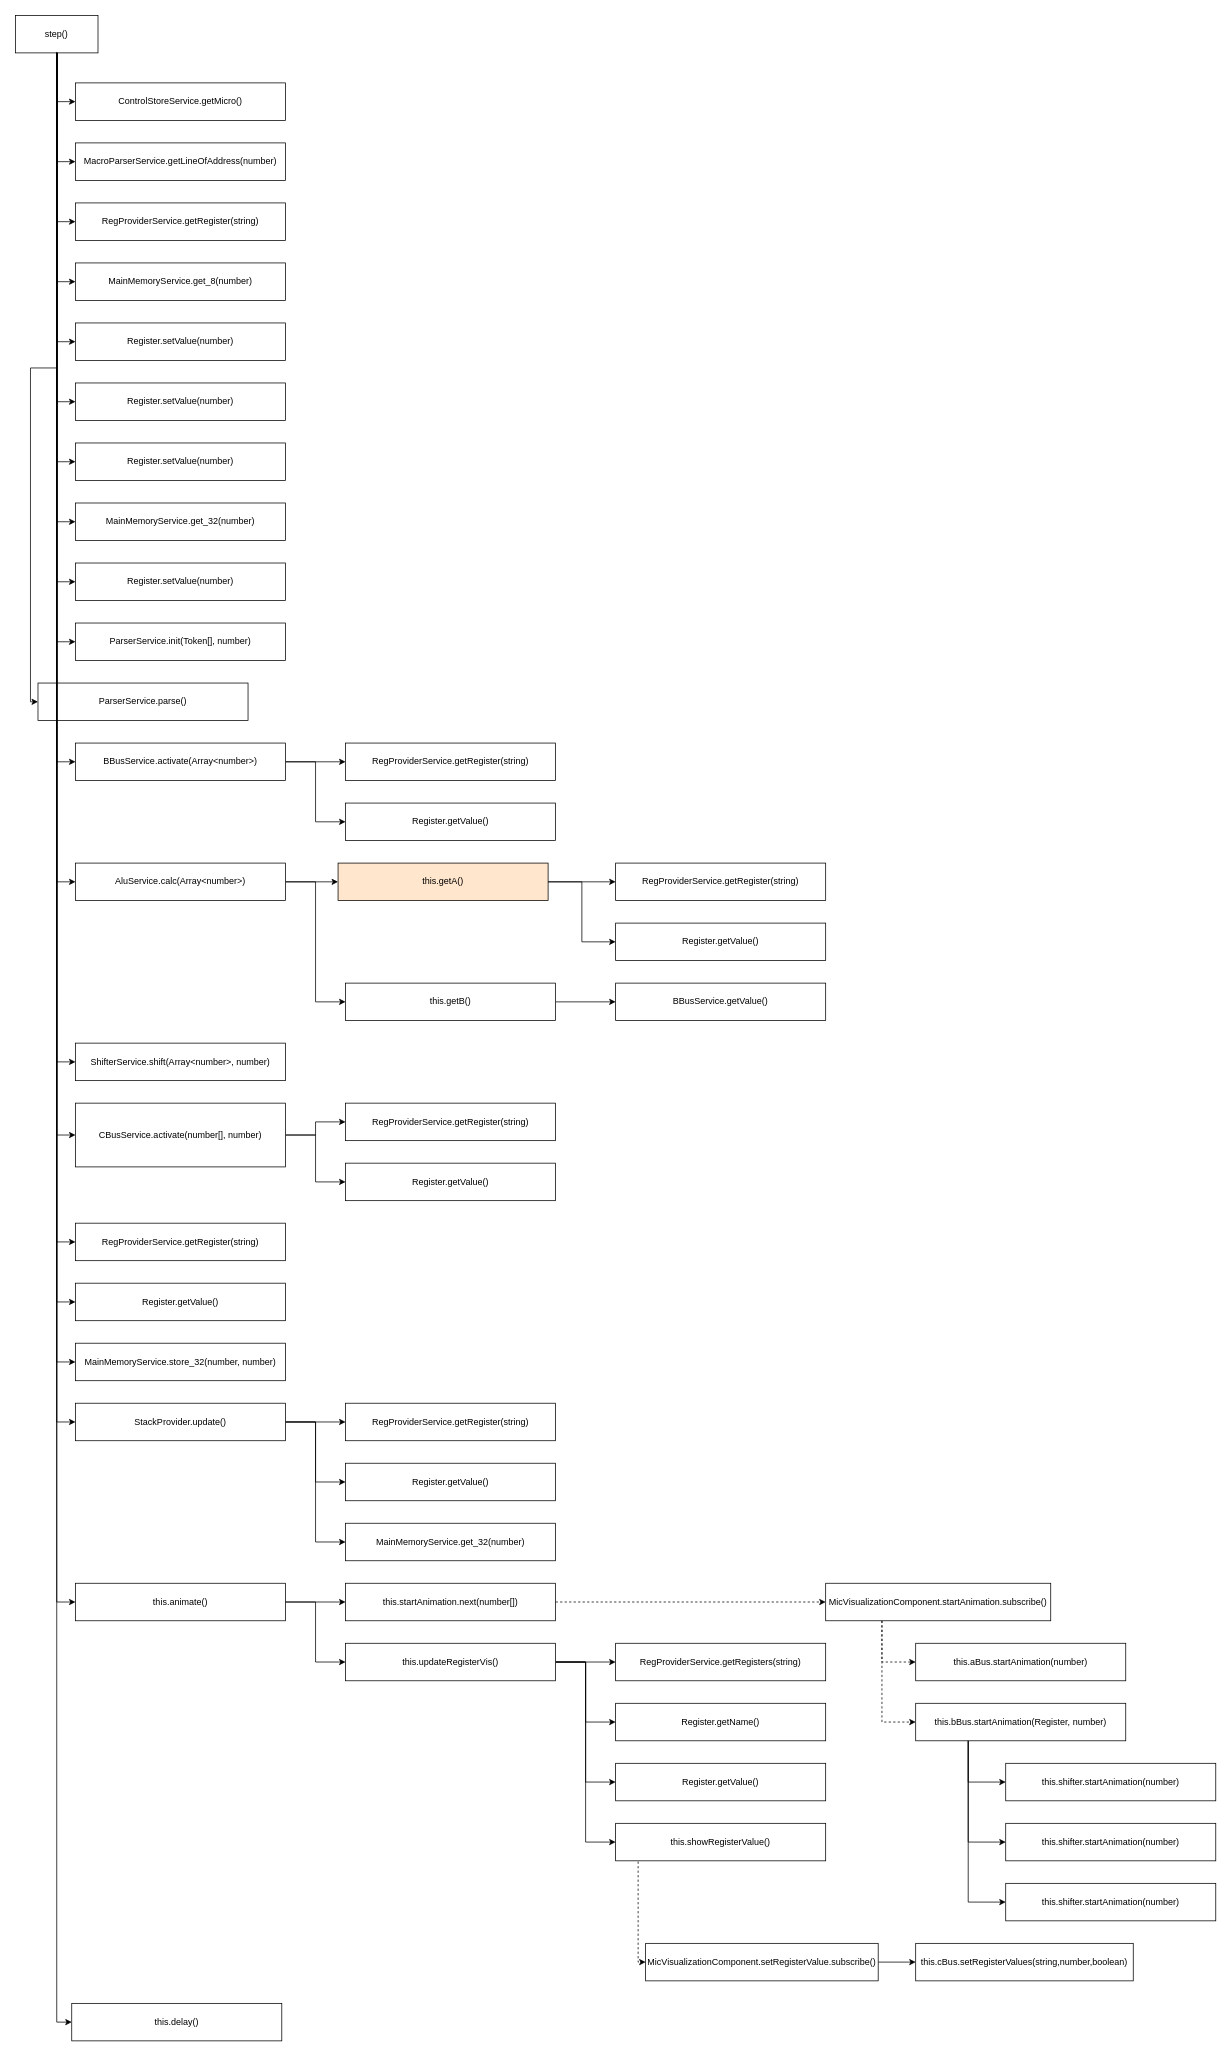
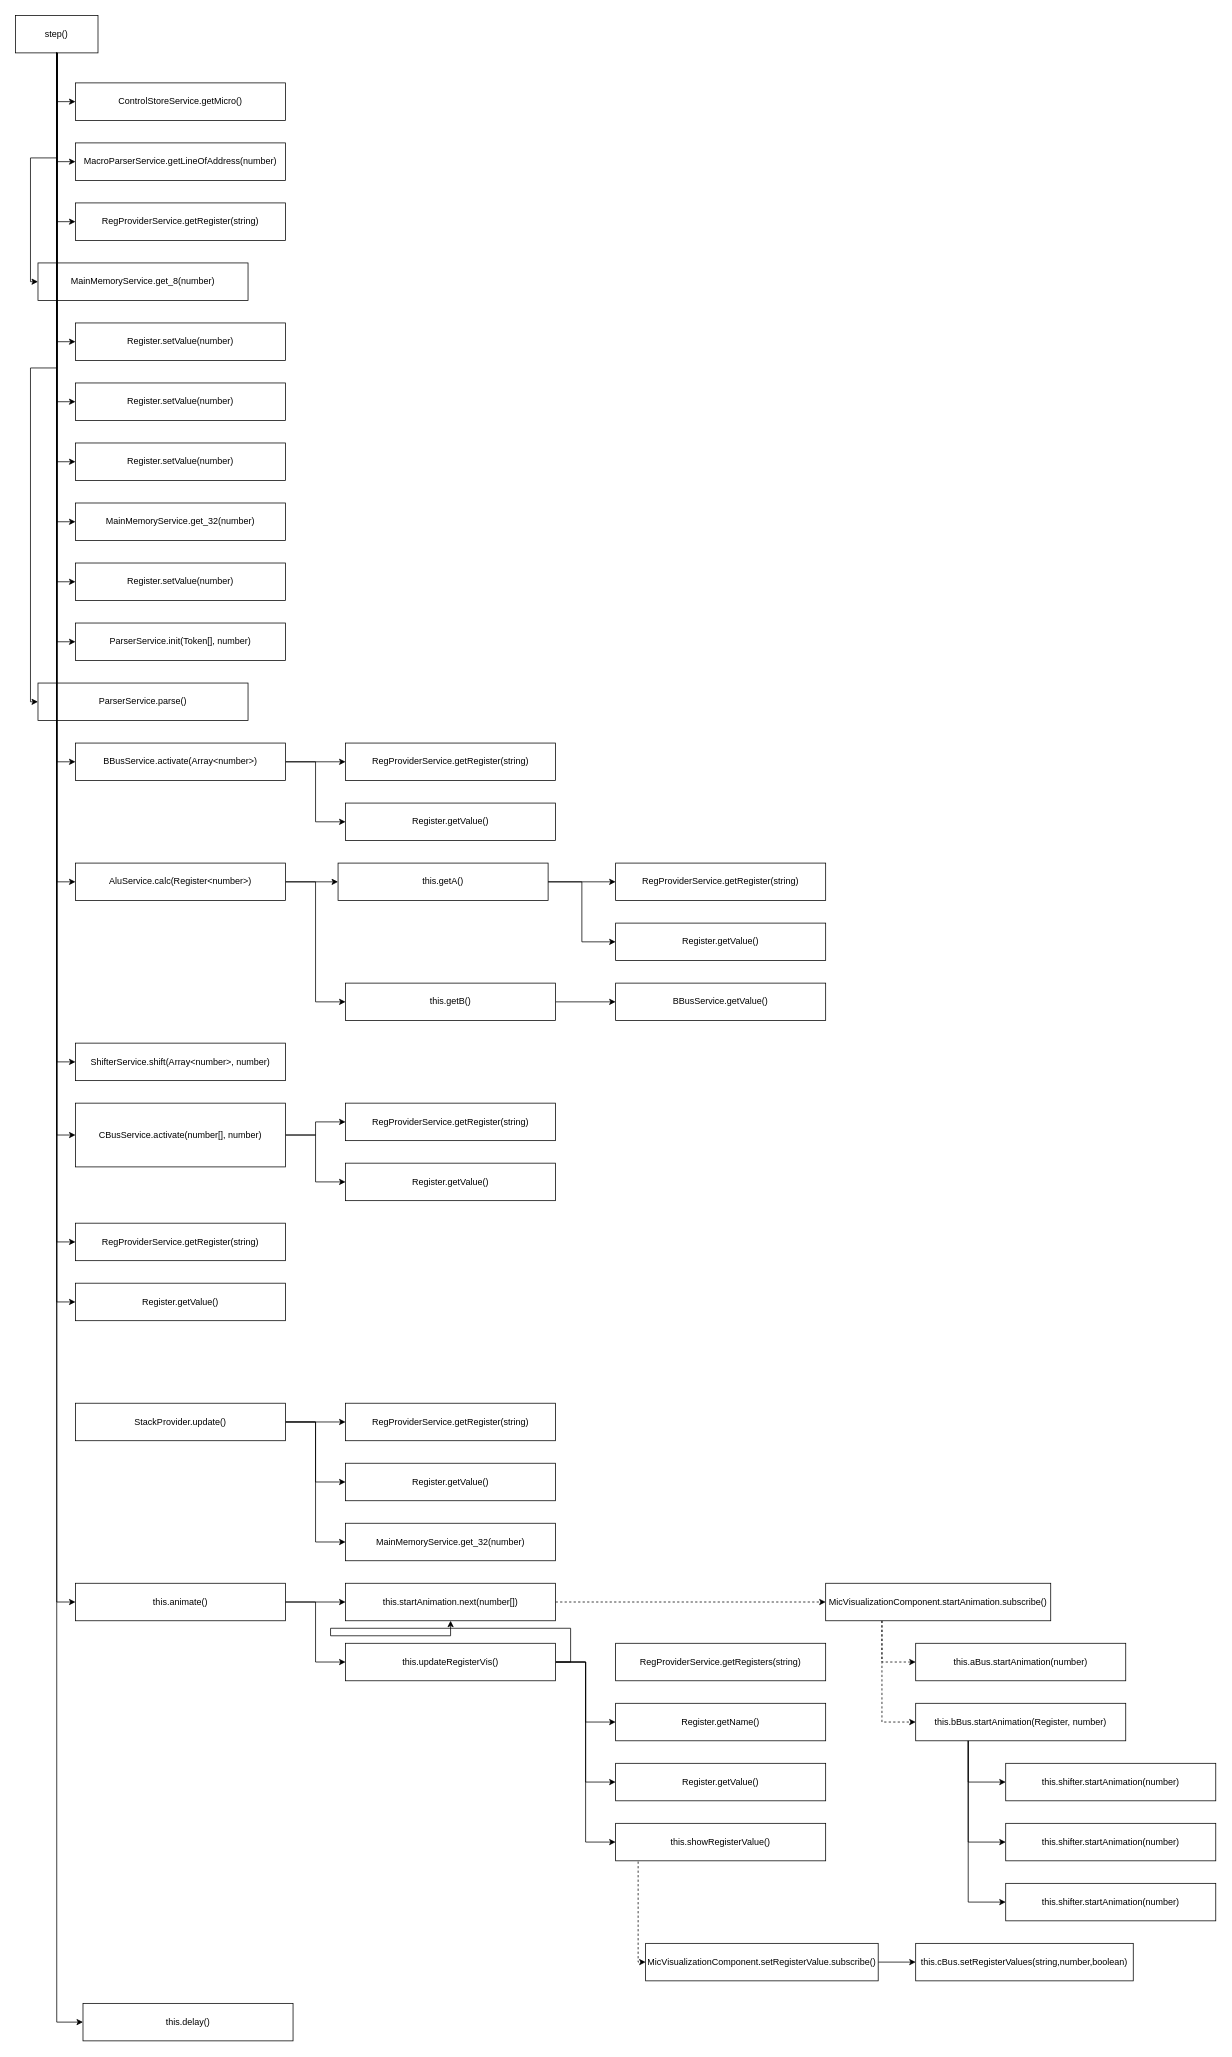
node "MainMemoryService.get_8(number)": moved (180, 282) -> (143, 282)
node "AluService.calc(Array<number>)": label "AluService.calc(Array<number>)" -> "AluService.calc(Register<number>)"
node "this.getA()": fillcolor #ffe6cc -> #ffffff
edge "step()" -> "MainMemoryService.store_32(number, number)": removed
node "MainMemoryService.store_32(number, number)": removed
edge "step()" -> "StackProvider.update()": removed
edge "this.updateRegisterVis()" -> "RegProviderService.getRegisters(string)": now "this.updateRegisterVis()" -> "this.startAnimation.next(number[])"
node "this.delay()": moved (177, 2022) -> (188, 2022)
